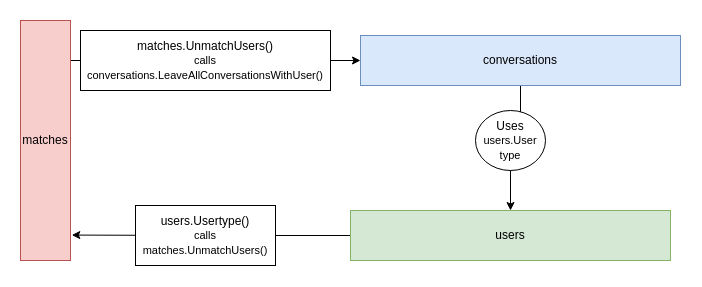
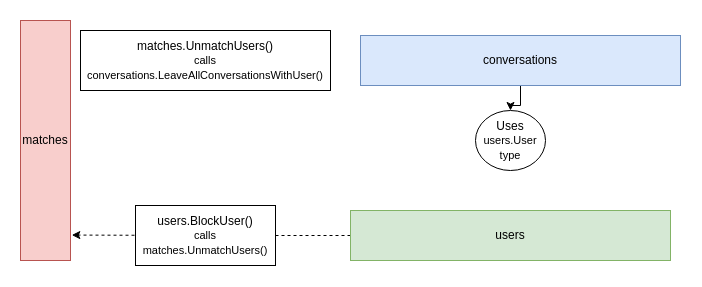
edge "matches" -> "conversations": removed
edge "conversations" -> "users": now "conversations" -> "Usesusers.Usertype"
node "users.Usertype()callsmatches.UnmatchUsers()": label "users.Usertype()callsmatches.UnmatchUsers()" -> "users.BlockUser()callsmatches.UnmatchUsers()"
edge "users" -> "matches": style solid -> dashed
